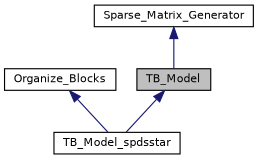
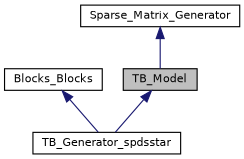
node "Organize_Blocks": label "Organize_Blocks" -> "Blocks_Blocks"
node "TB_Model_spdsstar": label "TB_Model_spdsstar" -> "TB_Generator_spdsstar"
